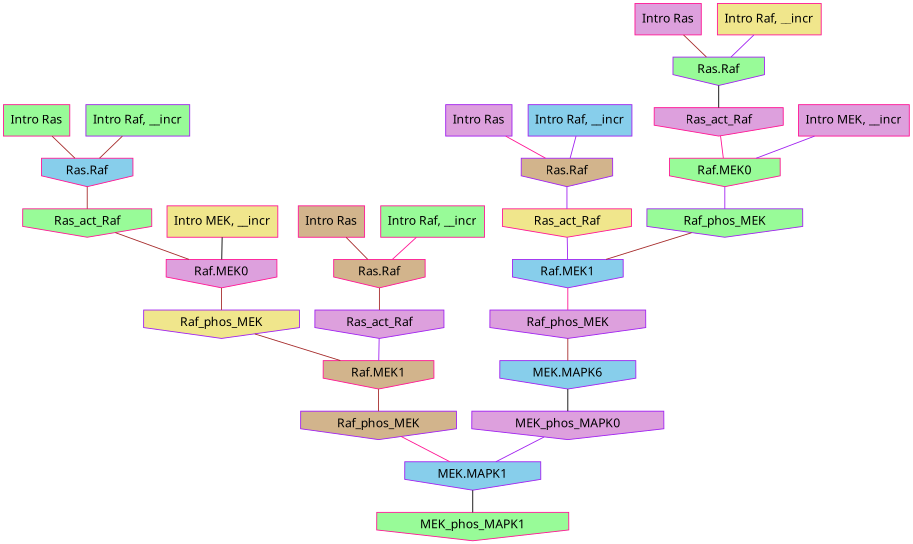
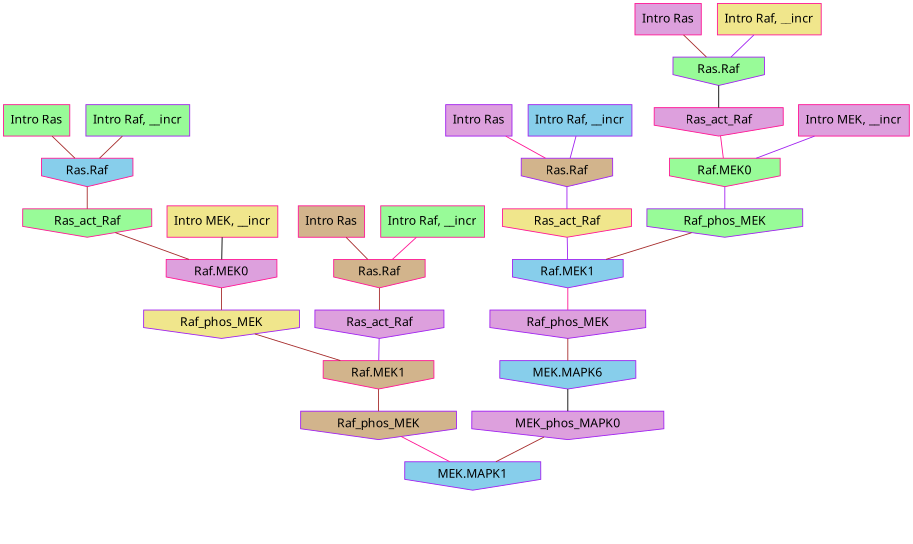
edge "MEK_phos_MAPK0" -- "MEK.MAPK1": color purple -> brown
node "MEK_phos_MAPK1": removed
